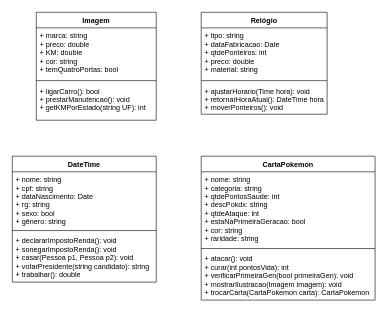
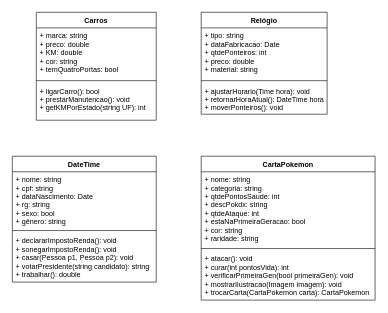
node "Imagem": label "Imagem" -> "Carros"
